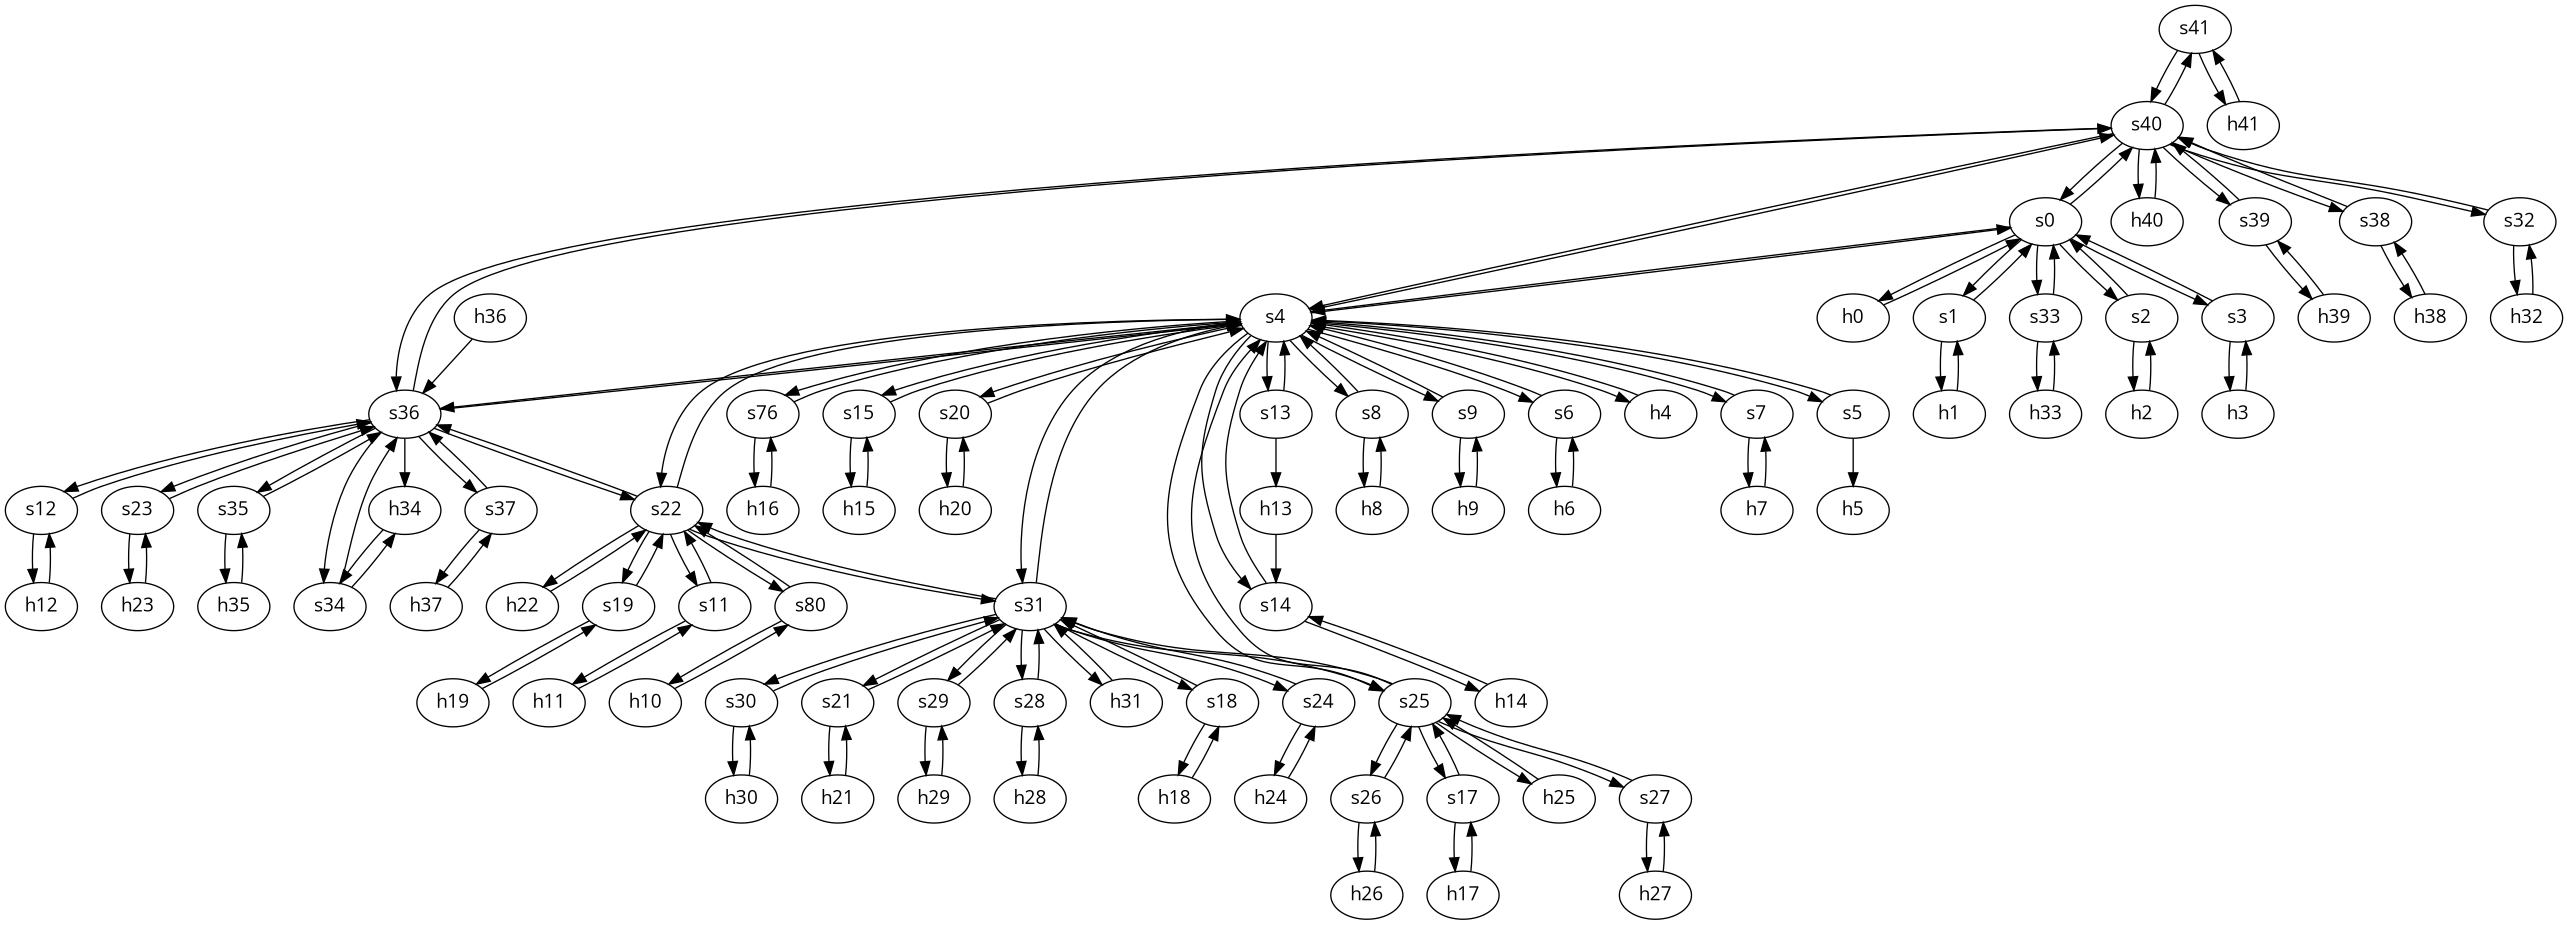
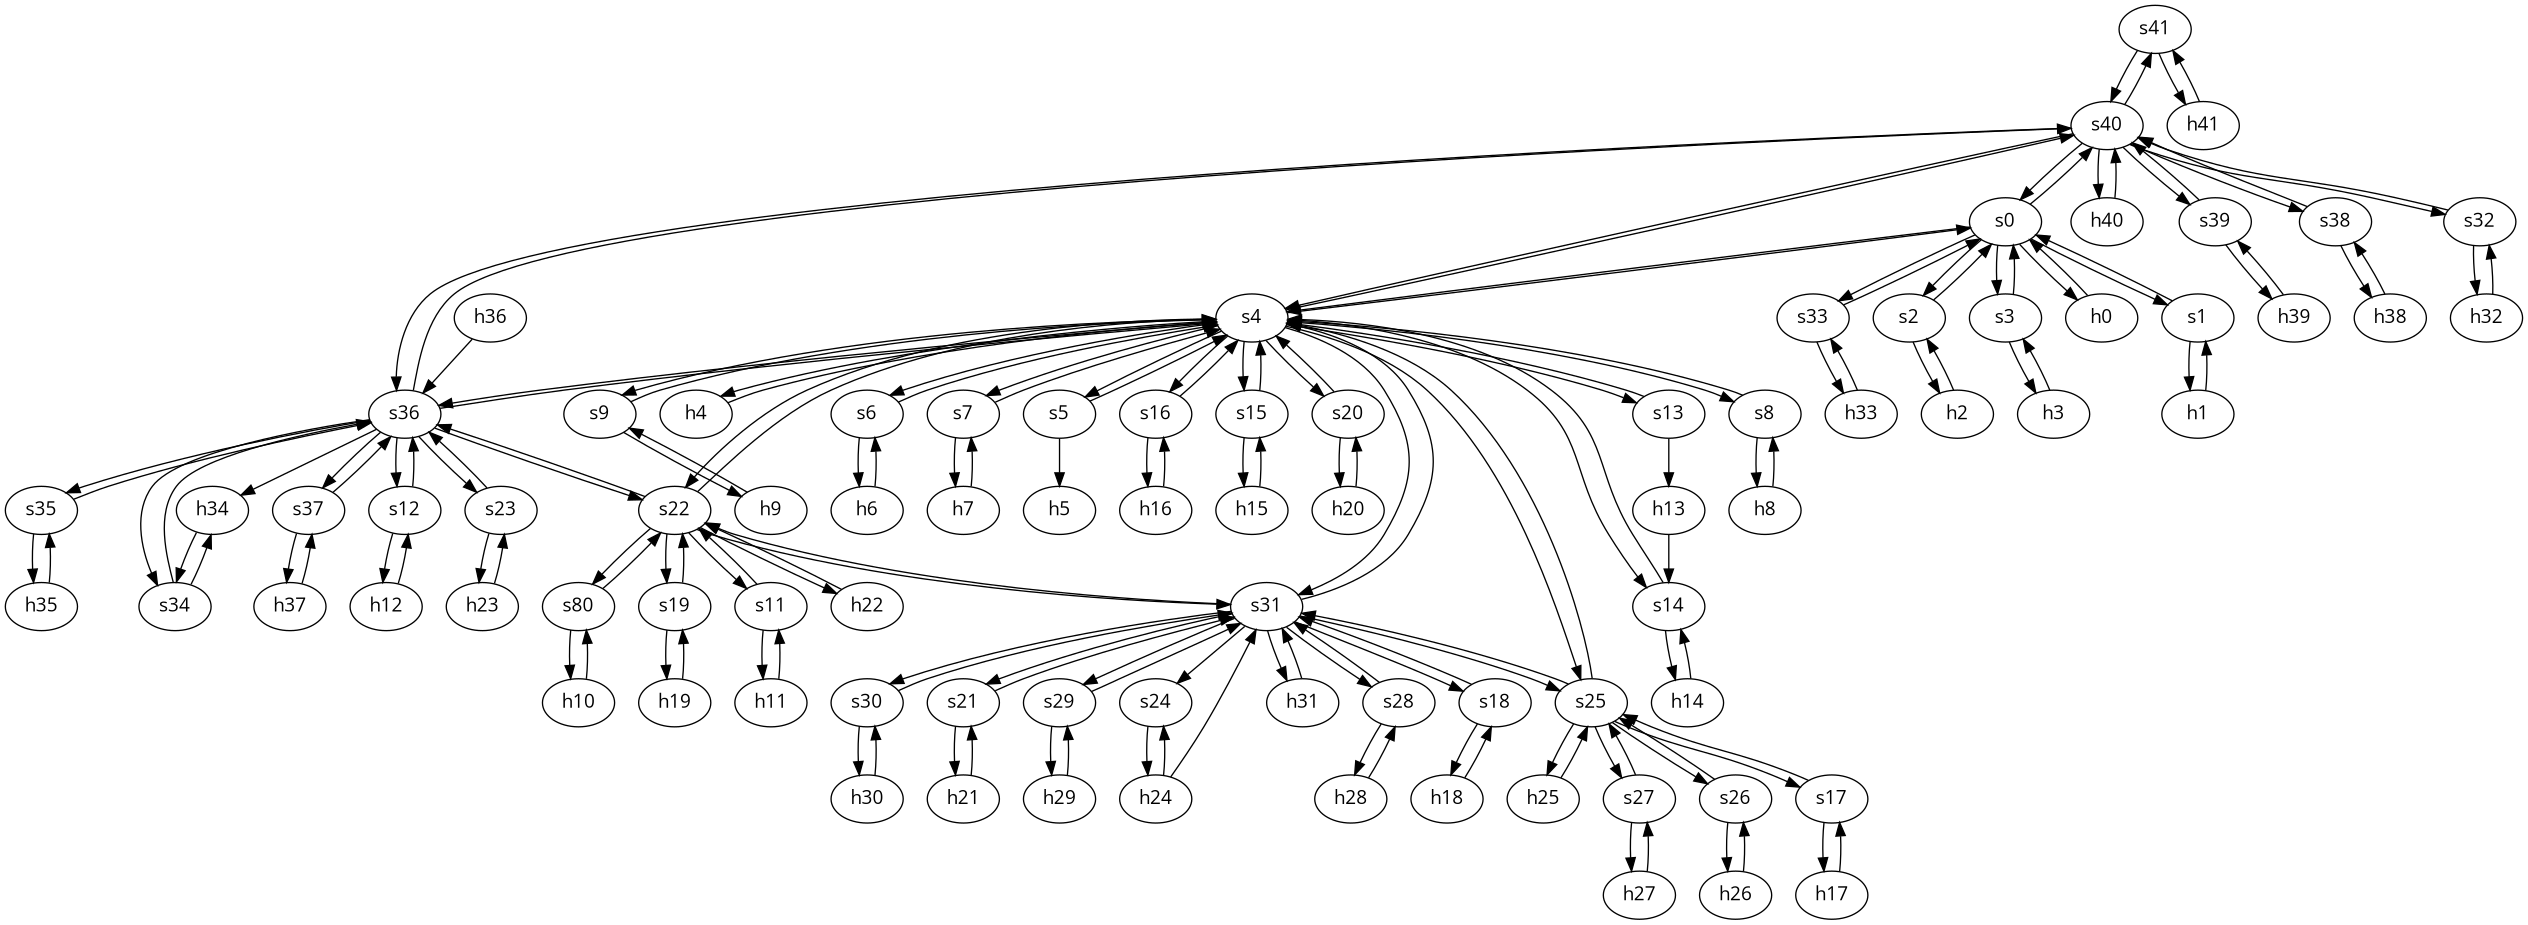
node "s76": label "s76" -> "s16"
edge "s24" -> "s31": now "h24" -> "s31"
